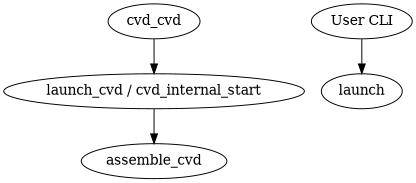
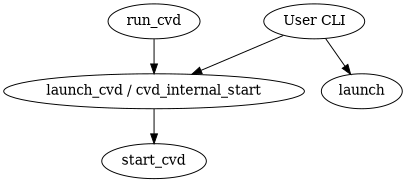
node "cvd_cvd": label "cvd_cvd" -> "run_cvd"
edge "User CLI" -> "launch_cvd / cvd_internal_start": added
node "assemble_cvd": label "assemble_cvd" -> "start_cvd"
